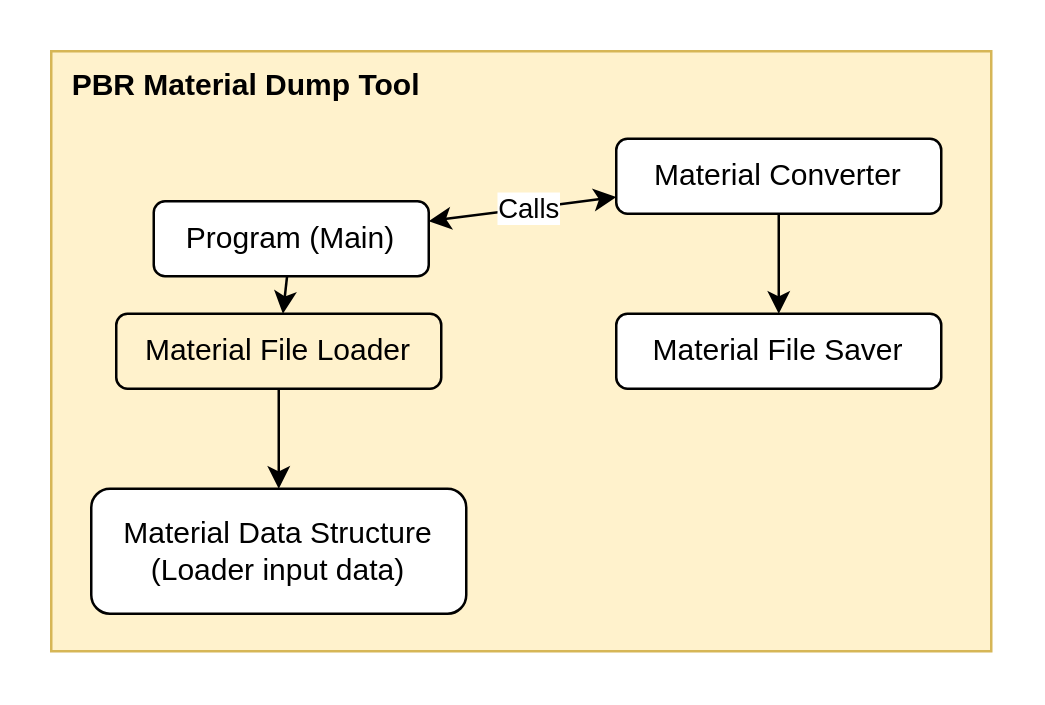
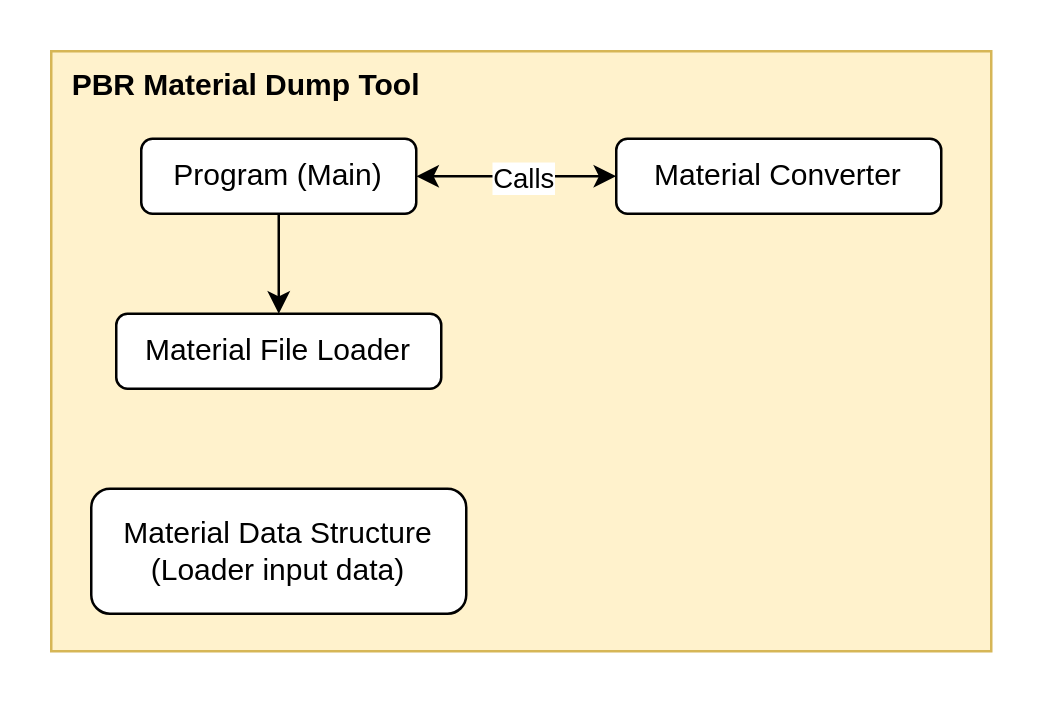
node "Program (Main)": moved (291, 239) -> (279, 176)
edge "Material Converter" -> "Material File Saver": removed
node "Material File Loader": fillcolor #fff2cc -> #ffffff
node "Material File Saver": removed
edge "Material File Loader" -> "Material Data Structure (Loader input data)": removed
